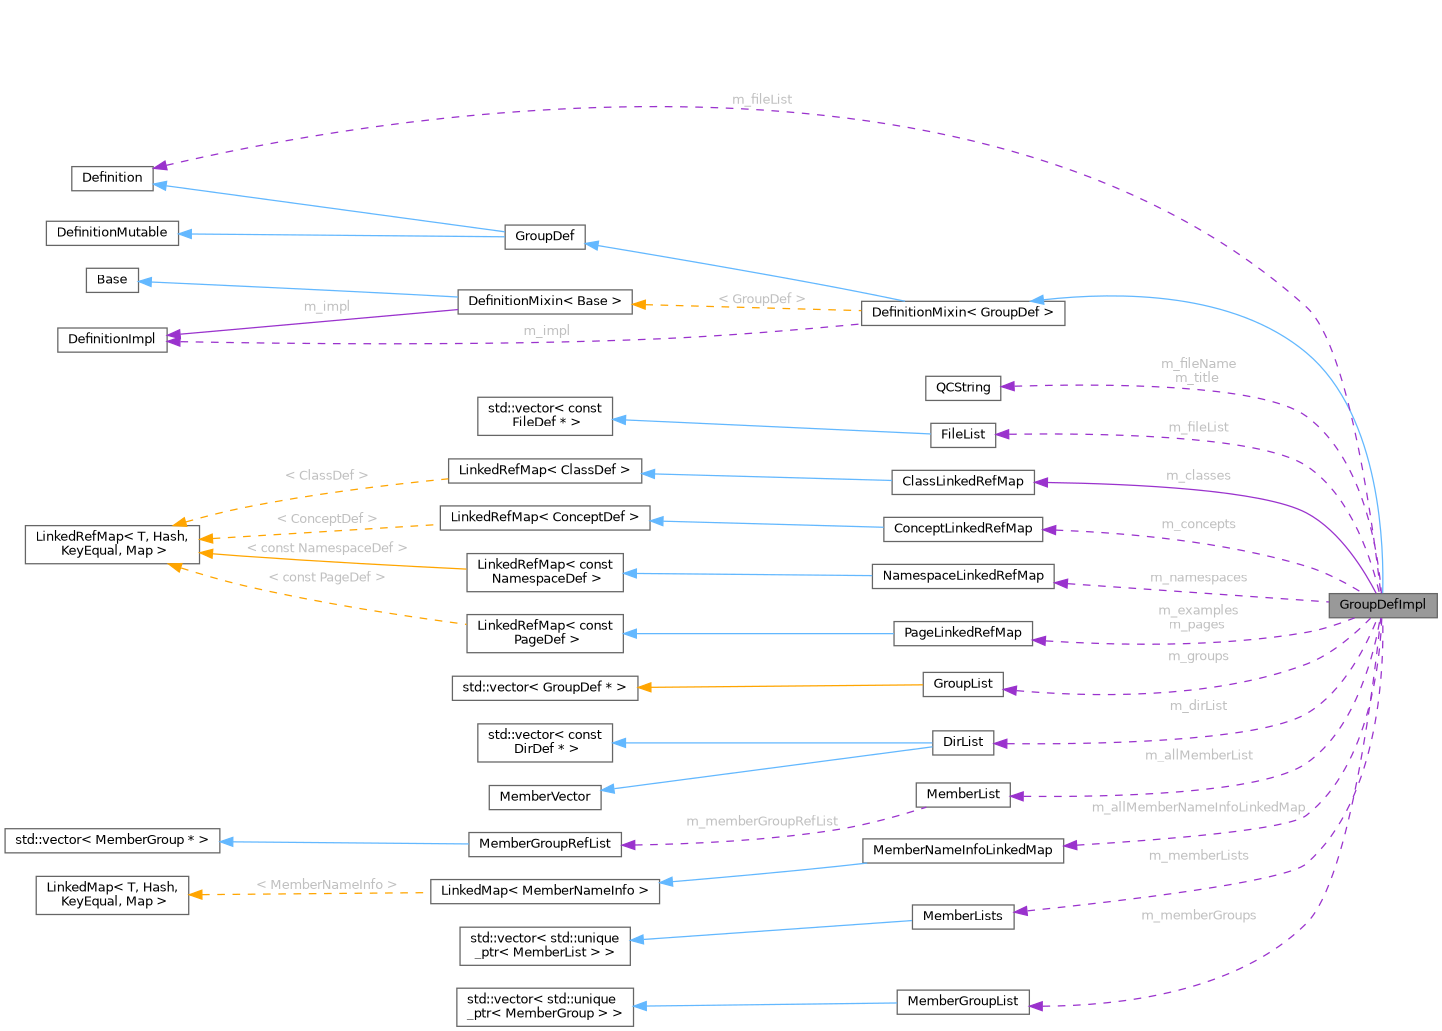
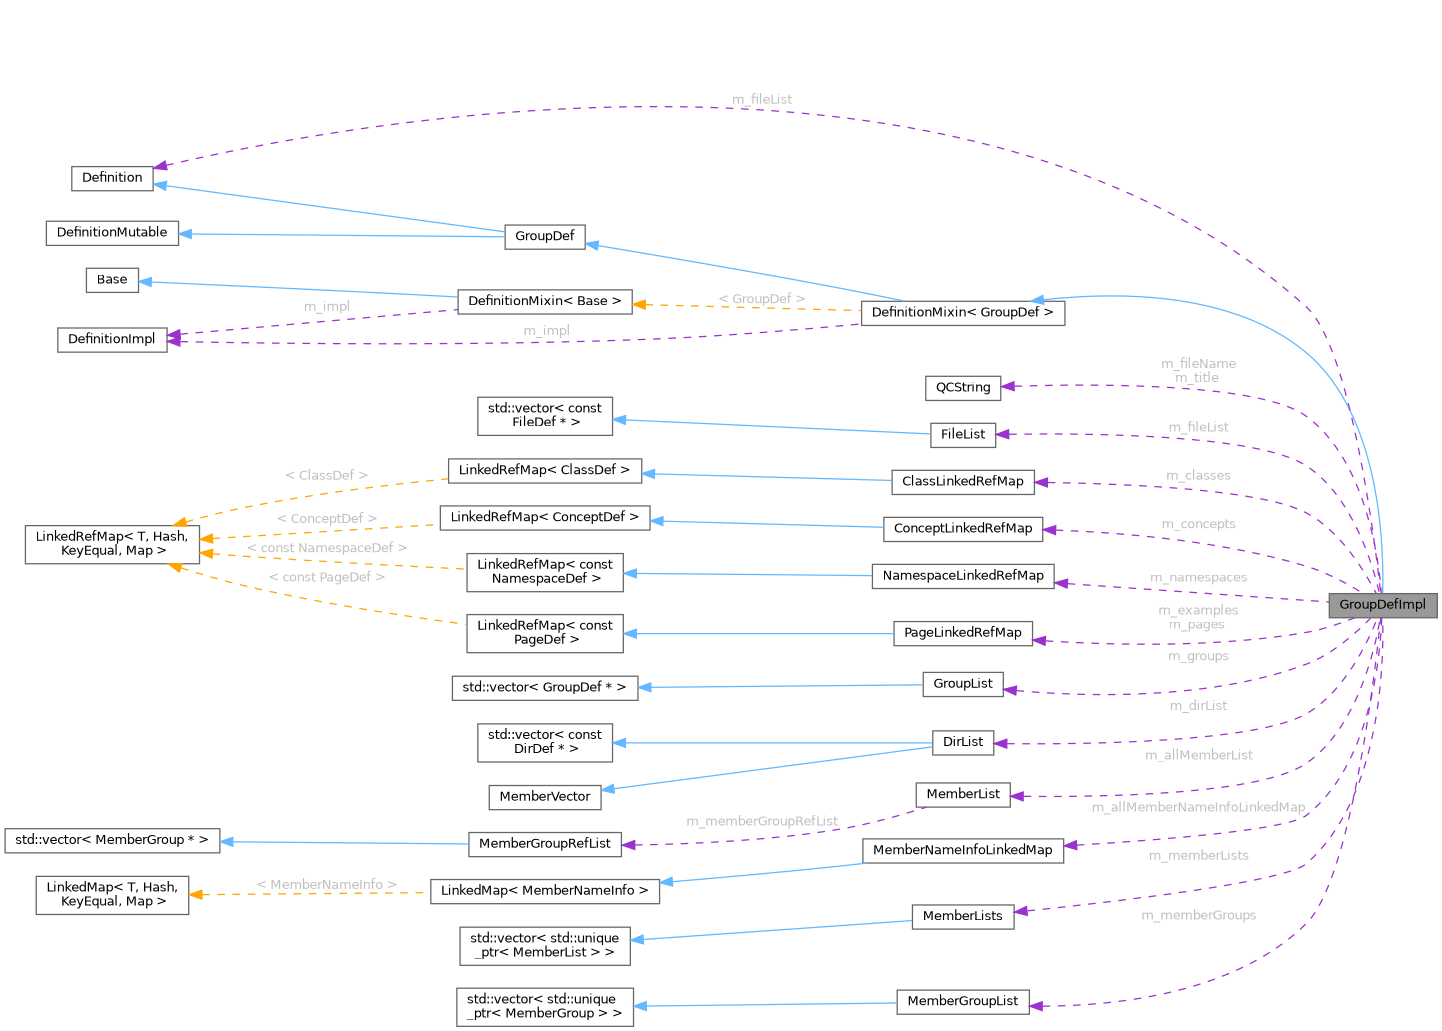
edge "DefinitionMixin< Base >" -> "DefinitionImpl": style solid -> dashed
edge "GroupDefImpl" -> "ClassLinkedRefMap": style solid -> dashed
edge "LinkedRefMap< const NamespaceDef >" -> "LinkedRefMap< T, Hash, KeyEqual, Map >": style solid -> dashed
edge "GroupList" -> "std::vector< GroupDef * >": color orange -> steelblue1
